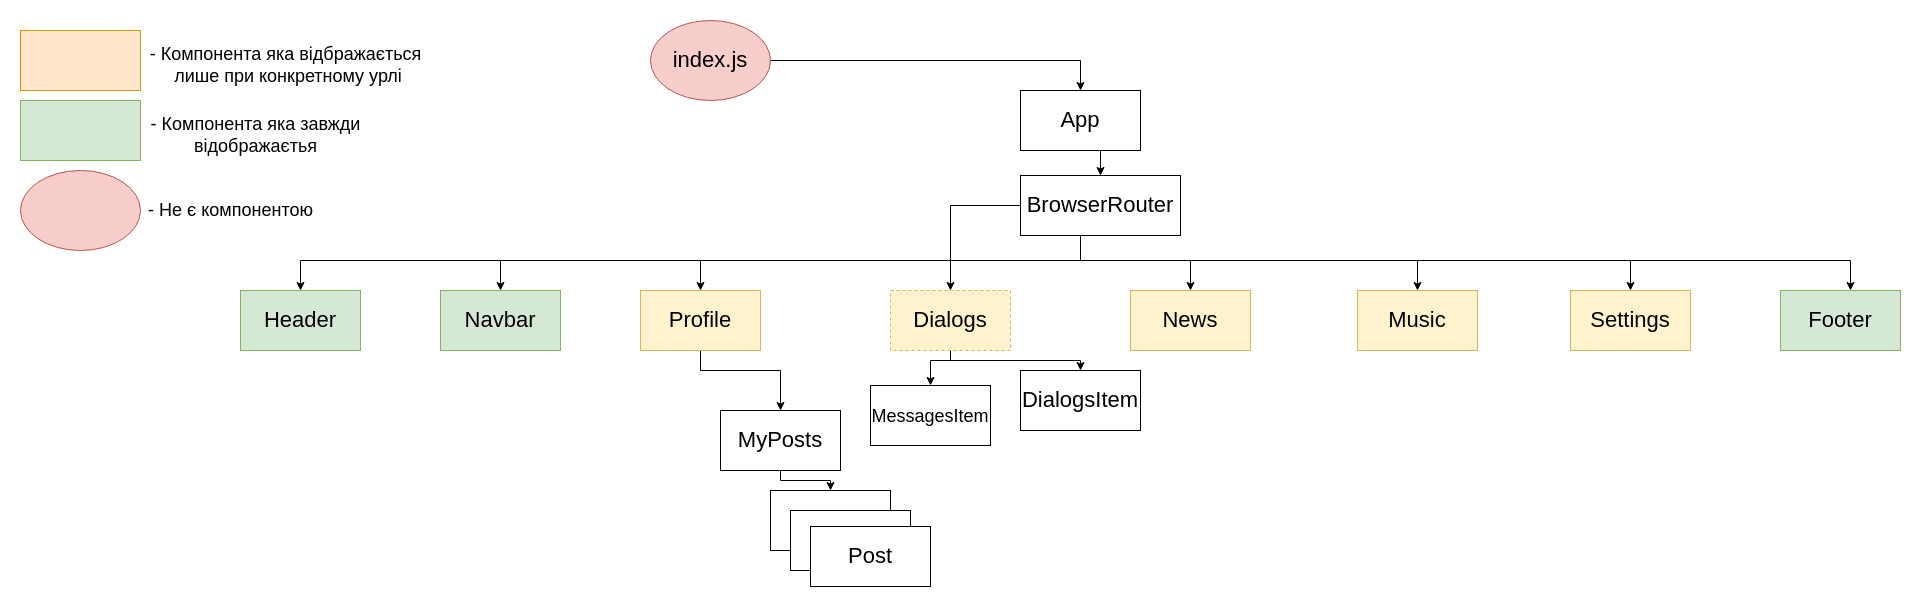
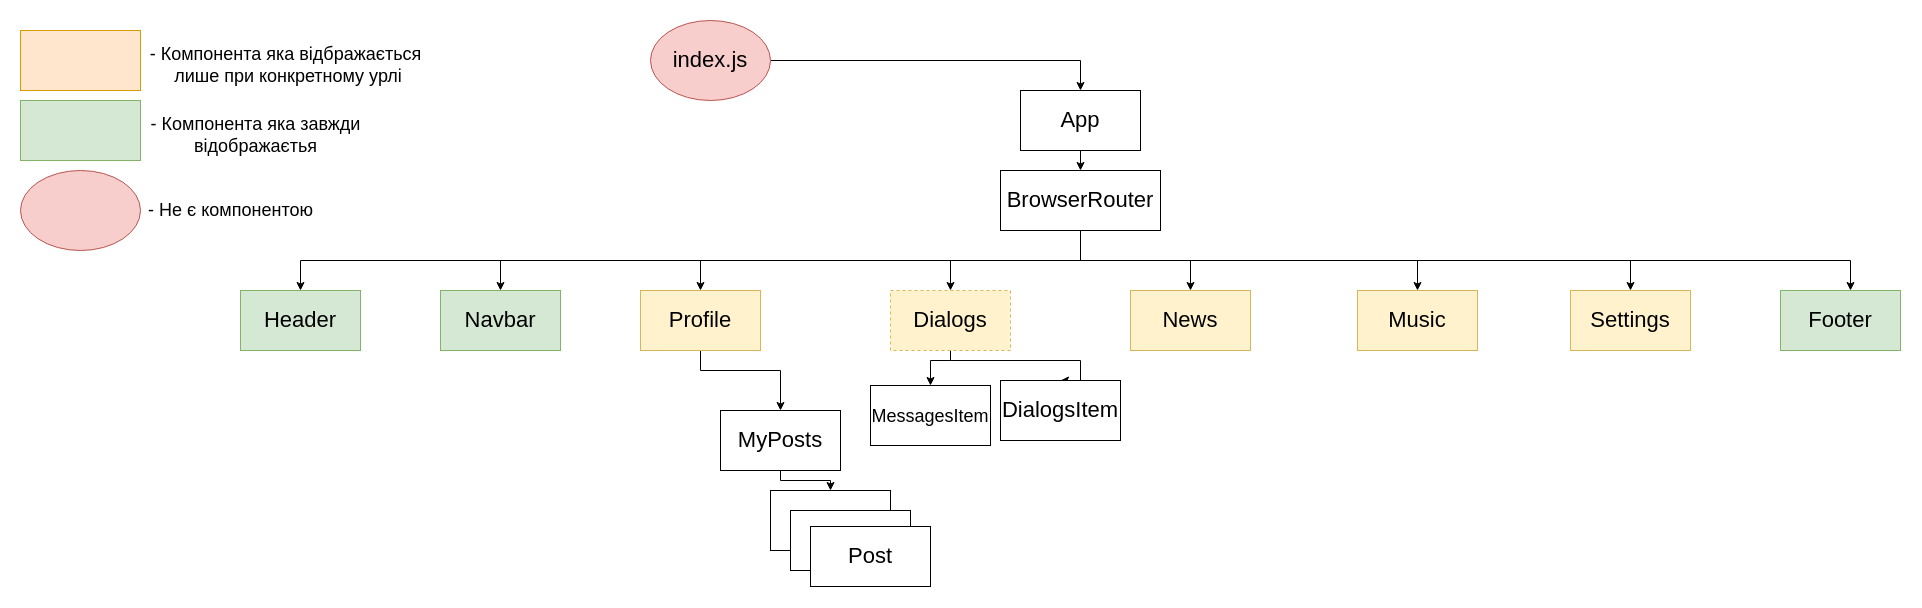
node "BrowserRouter": moved (1101, 206) -> (1081, 201)
node "DialogsItem": moved (1081, 401) -> (1061, 411)
